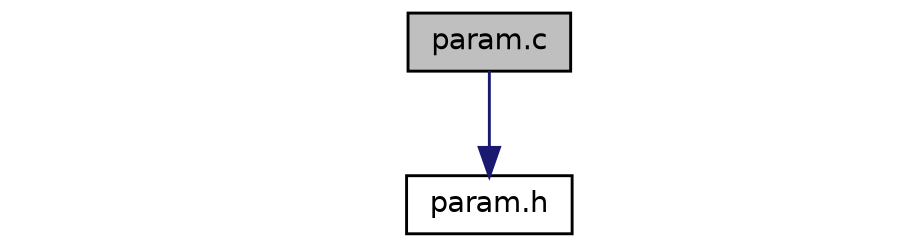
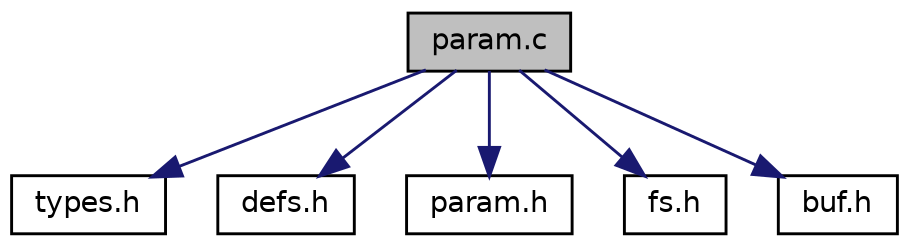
node "types.h": added
node "defs.h": added
node "fs.h": added
node "buf.h": added
